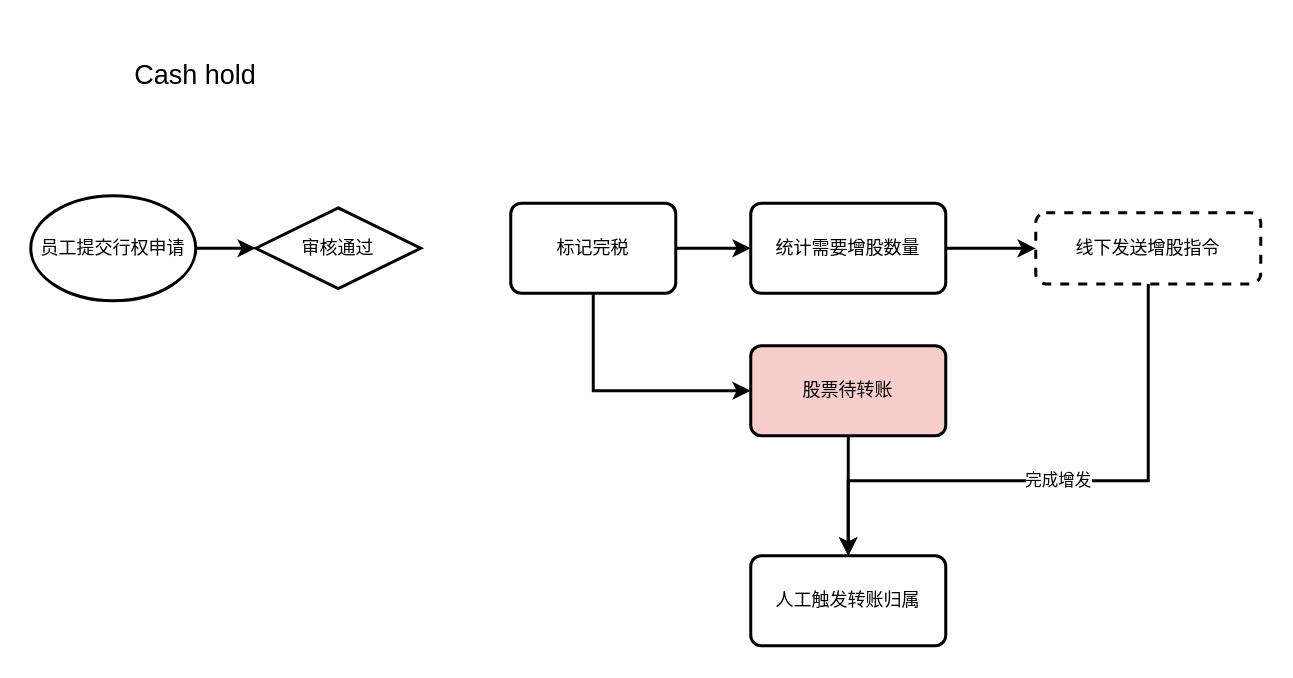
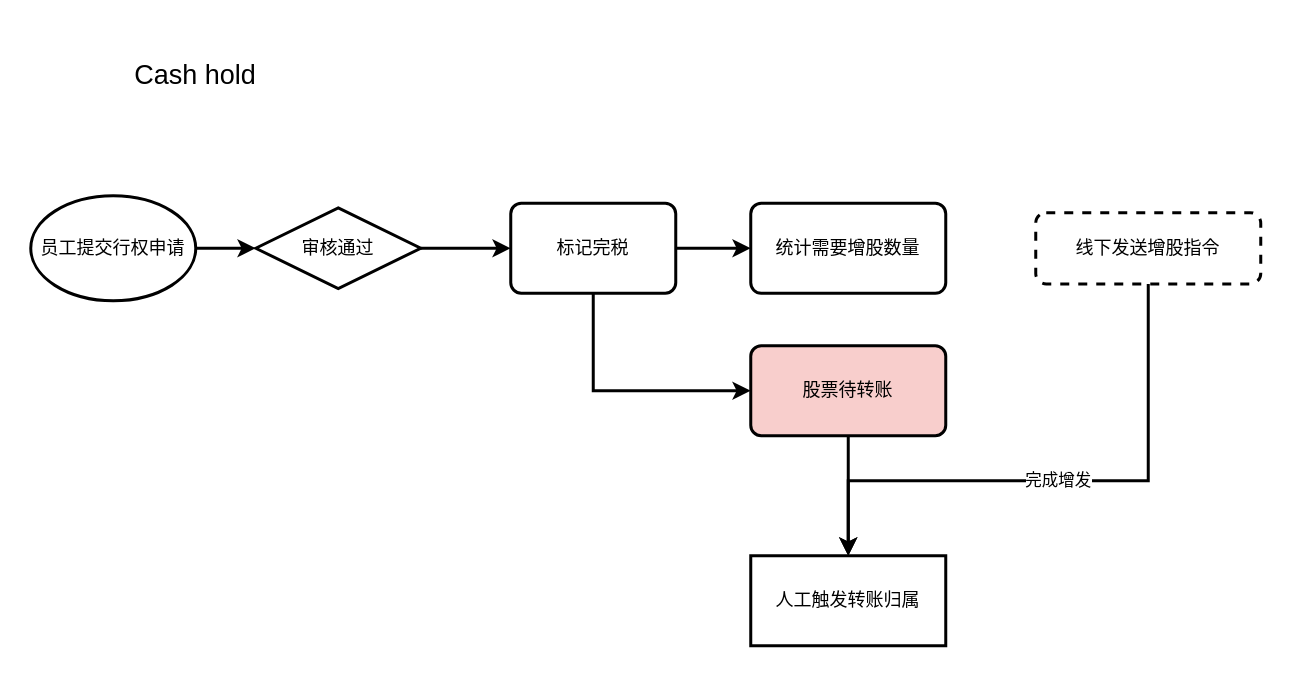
edge "审核通过" -> "标记完税": added
edge "统计需要增股数量" -> "线下发送增股指令": removed
node "人工触发转账归属": shape rounded rectangle -> rectangle
